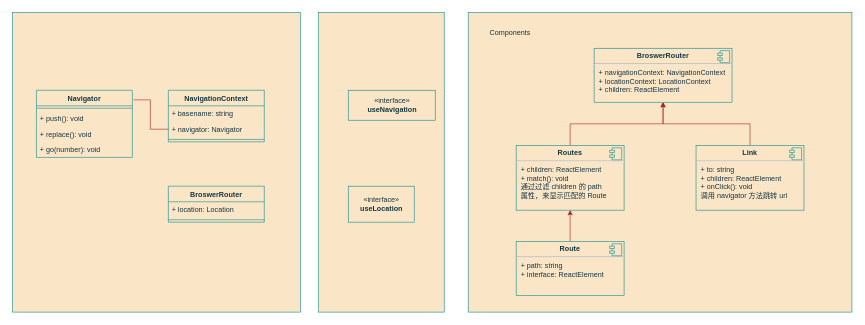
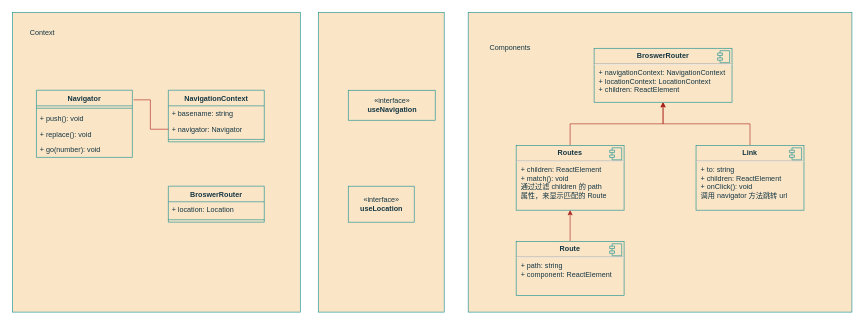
node "Context": added
node "Components": moved (510, 33) -> (510, 48)
node "Route + path: string + interface: ReactElement": label "Route + path: string + interface: ReactElement" -> "Route + path: string + component: ReactElement"
